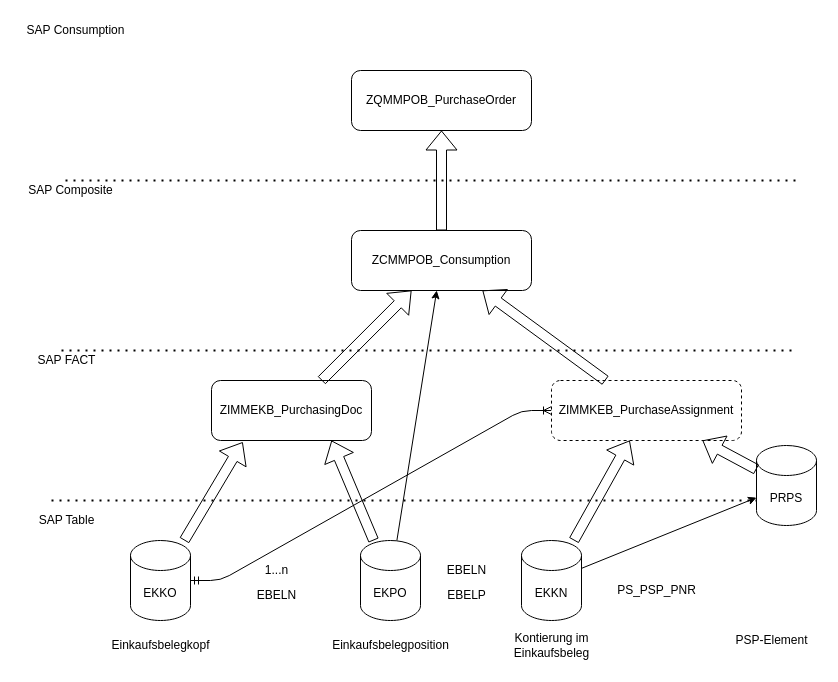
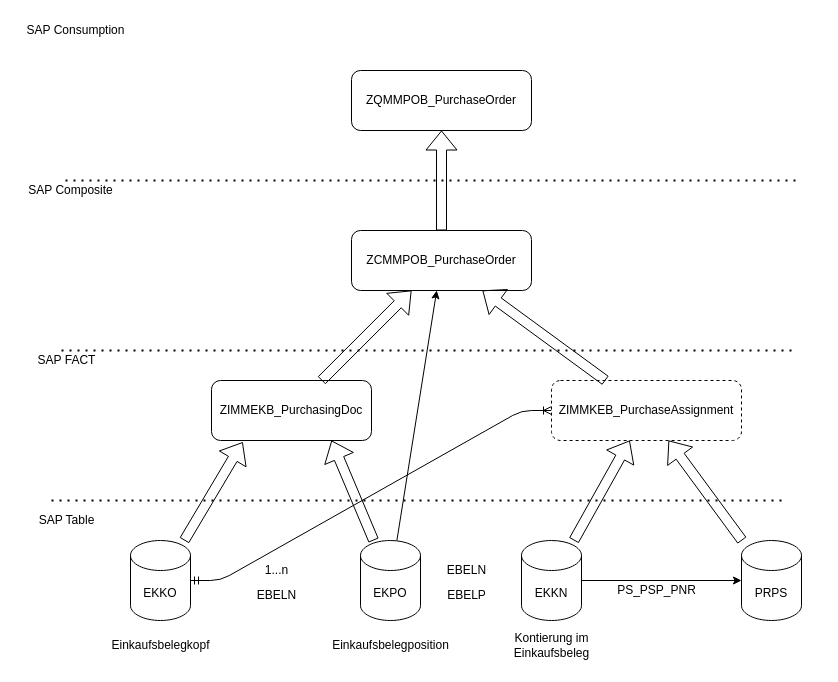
node "ZCMMPOB_Consumption": label "ZCMMPOB_Consumption" -> "ZCMMPOB_PurchaseOrder"
node "PRPS": moved (787, 486) -> (772, 581)
node "PSP-Element": removed
